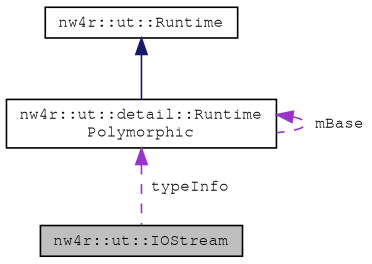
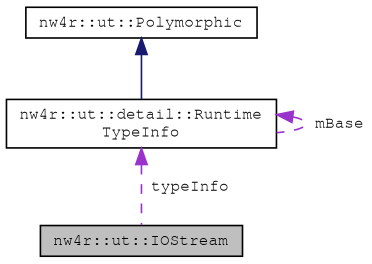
node "nw4r::ut::Runtime": label "nw4r::ut::Runtime" -> "nw4r::ut::Polymorphic"
node "nw4r::ut::detail::Runtime Polymorphic": label "nw4r::ut::detail::Runtime Polymorphic" -> "nw4r::ut::detail::Runtime TypeInfo"
